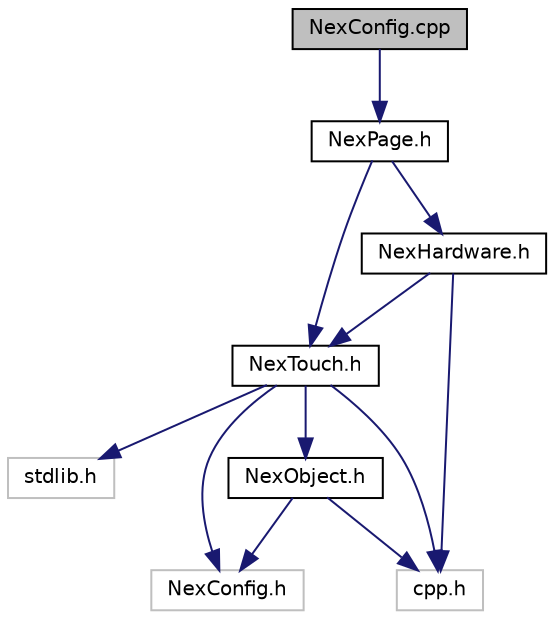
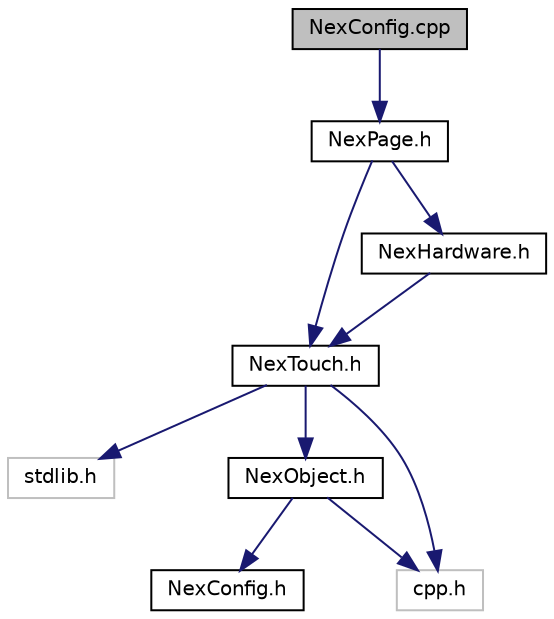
edge "NexHardware.h" -> "cpp.h": removed
edge "NexTouch.h" -> "NexConfig.h": removed
node "NexConfig.h": color grey75 -> black
